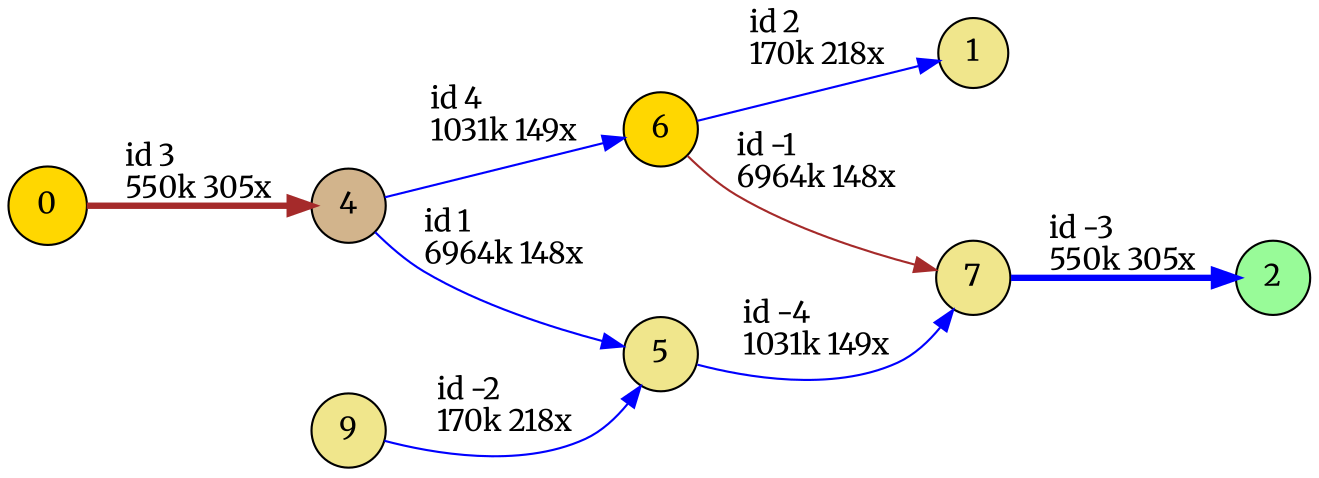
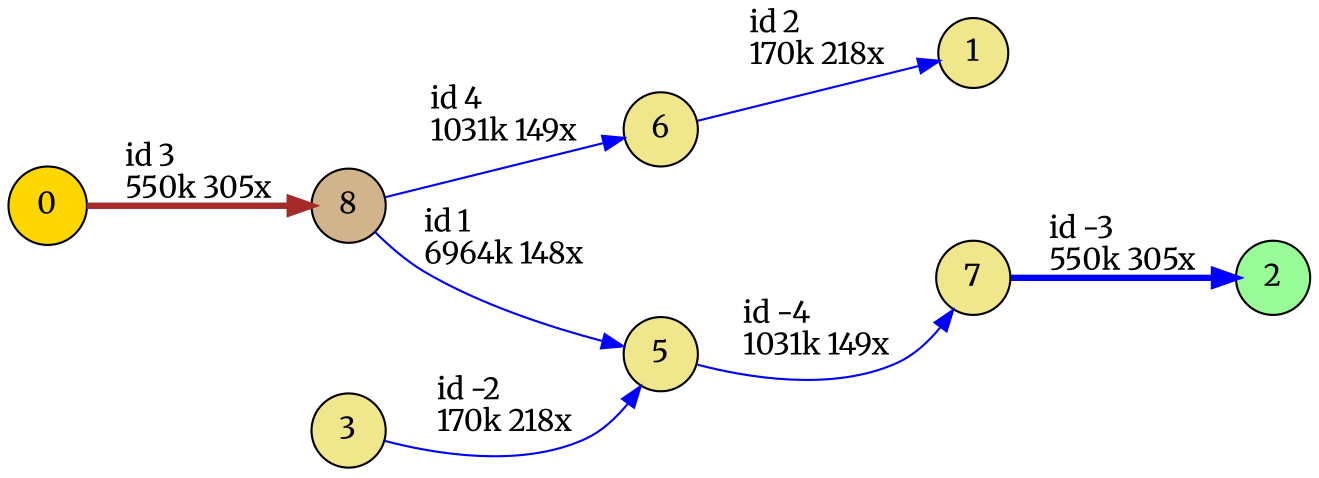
node "6": fillcolor gold -> khaki
node "4": label "4" -> "8"
edge "6" -> "7": removed, label "id -1 6964k 148x"
node "9": label "9" -> "3"
